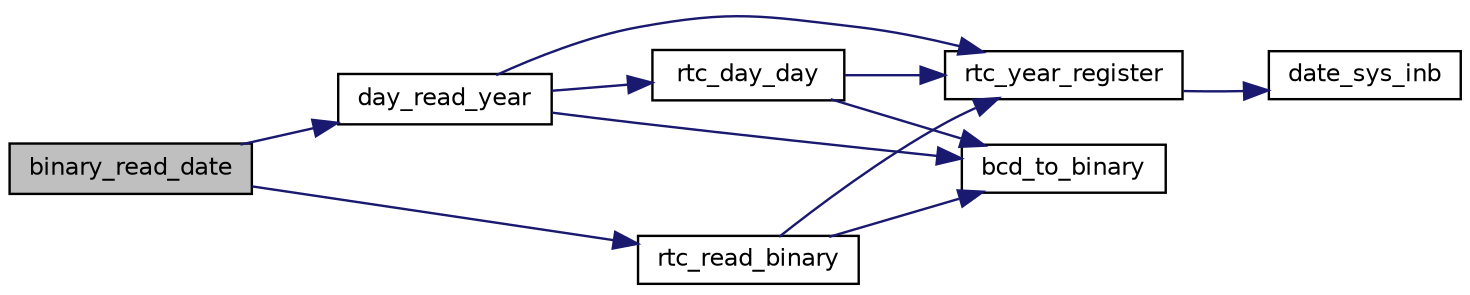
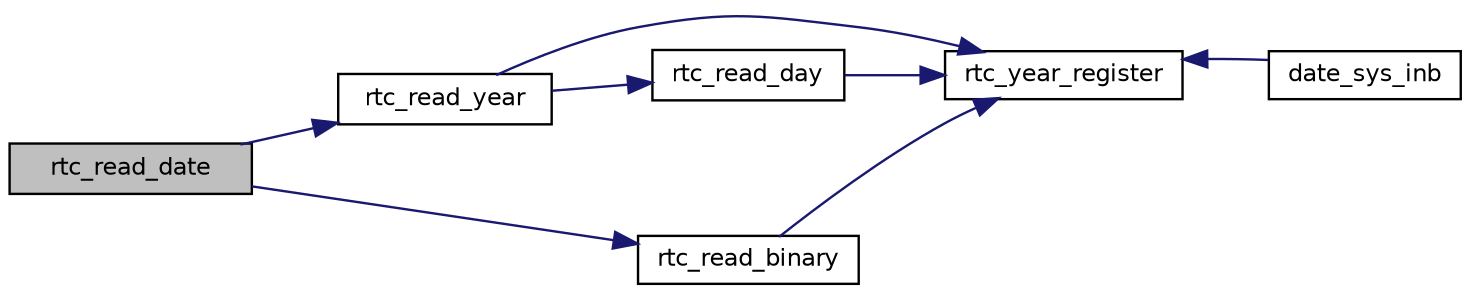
node "rtc_day_day": label "rtc_day_day" -> "rtc_read_day"
edge "rtc_year_register" -> "date_sys_inb": reversed
node "day_read_year": label "day_read_year" -> "rtc_read_year"
node "binary_read_date": label "binary_read_date" -> "rtc_read_date"
node "bcd_to_binary": removed
